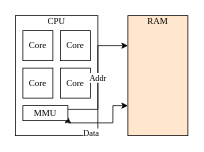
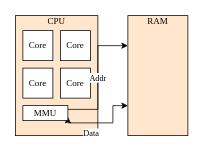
node "CPU": fillcolor #ffffff -> #ffe6cc
